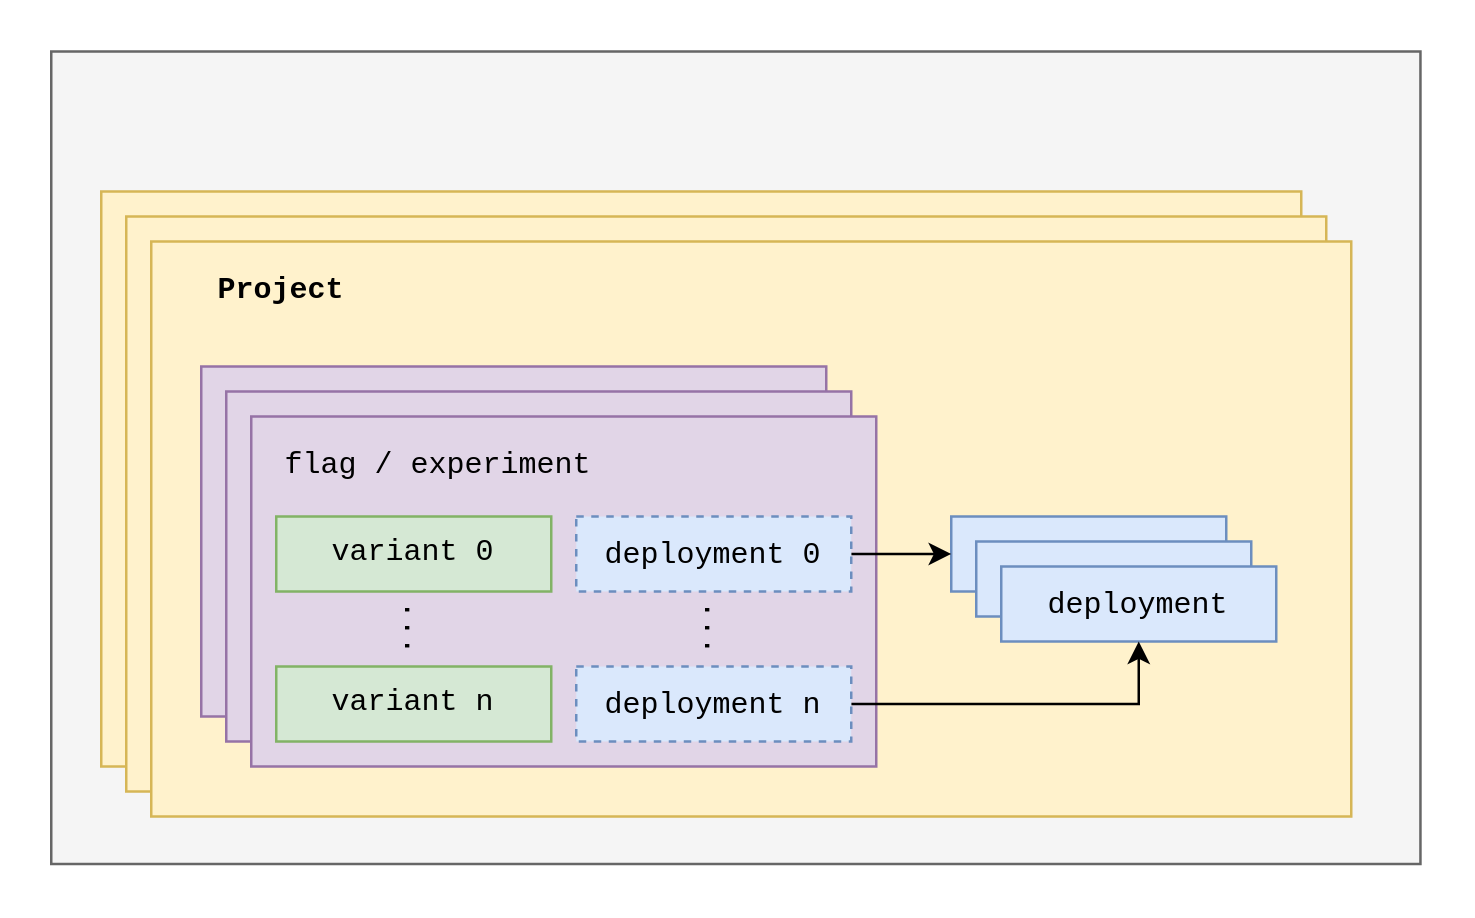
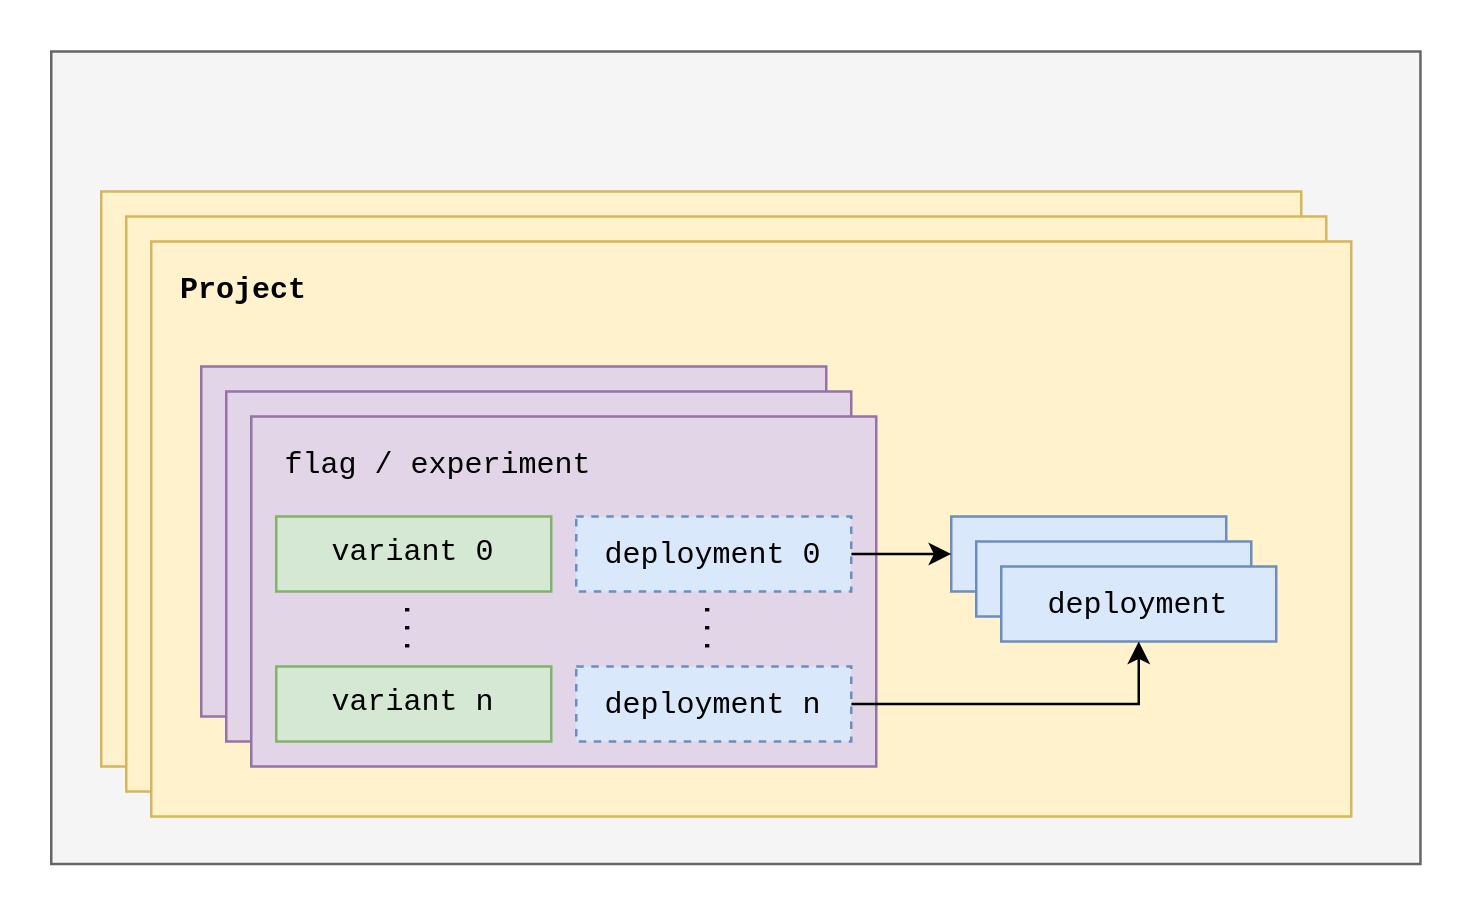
node "Project": moved (339, 291) -> (301, 291)
